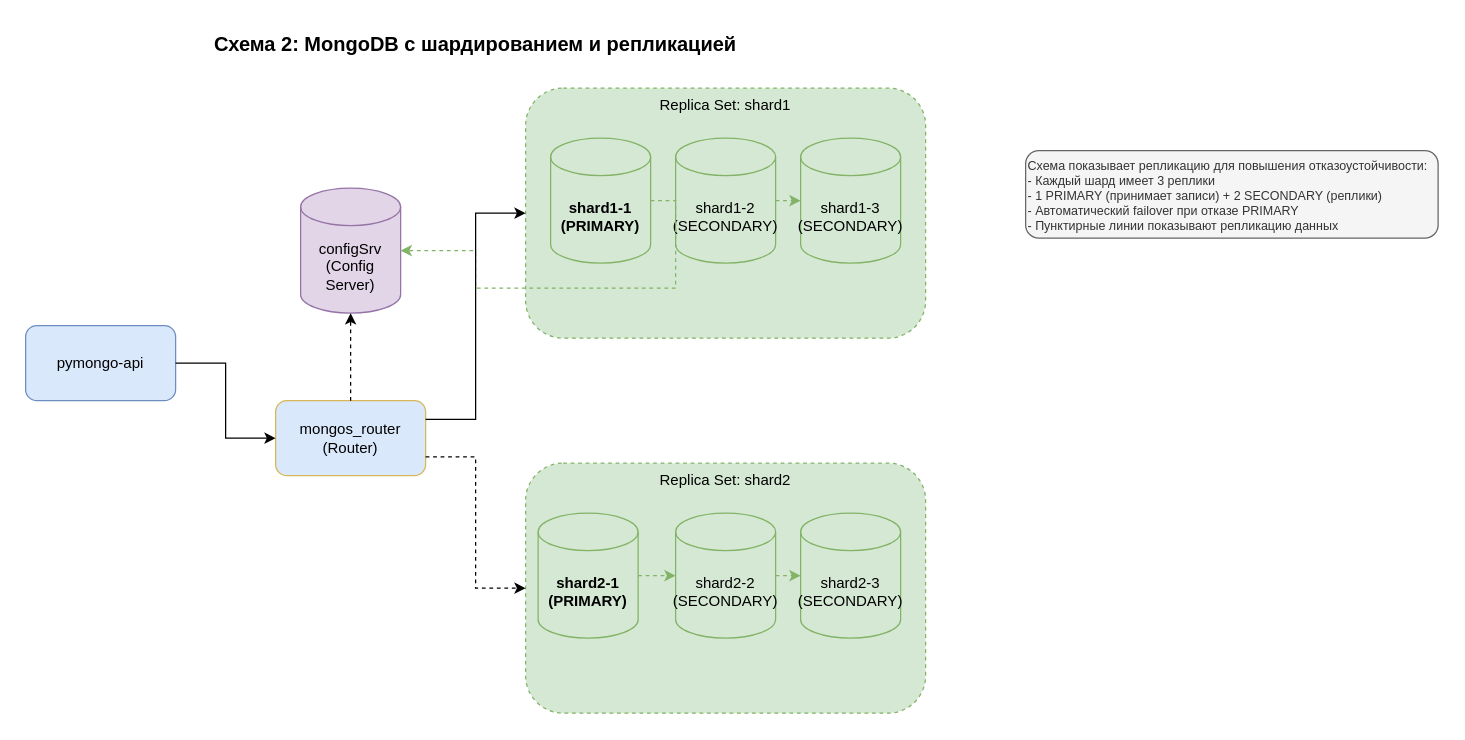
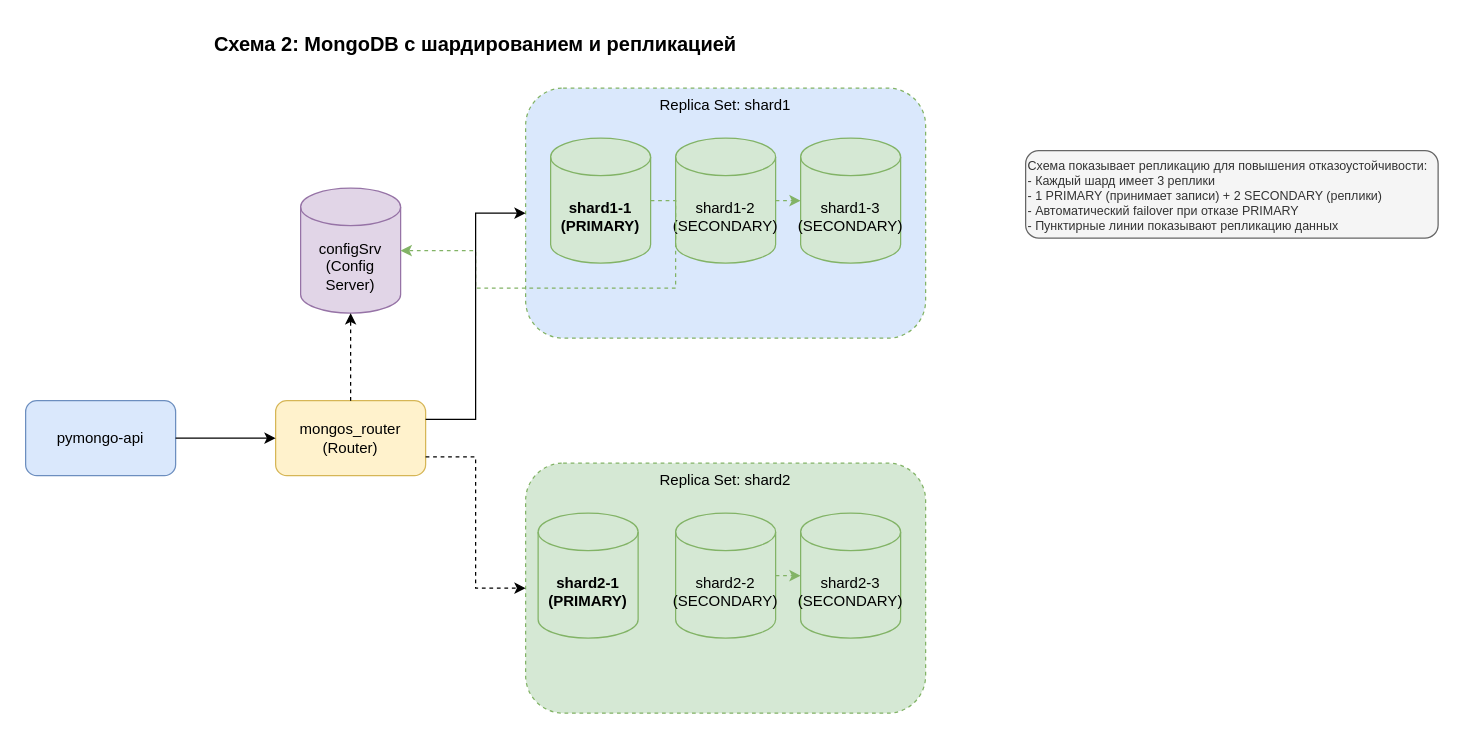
node "Replica Set: shard1": fillcolor #d5e8d4 -> #dae8fc
node "pymongo-api": moved (101, 363) -> (101, 438)
node "mongos_router (Router)": fillcolor #dae8fc -> #fff2cc
edge "shard2-1 (PRIMARY)" -> "shard2-2 (SECONDARY)": removed
